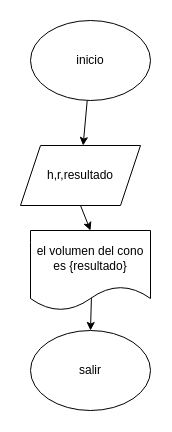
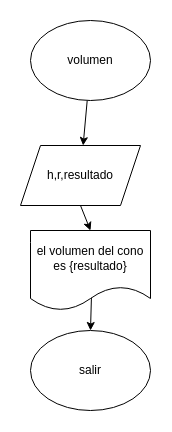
node "inicio": label "inicio" -> "volumen"
